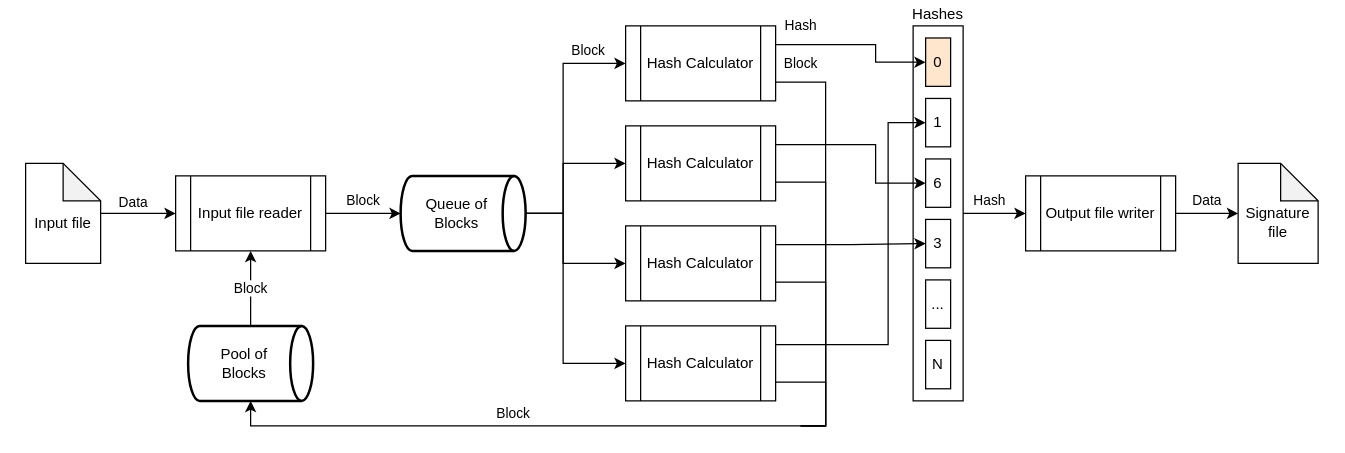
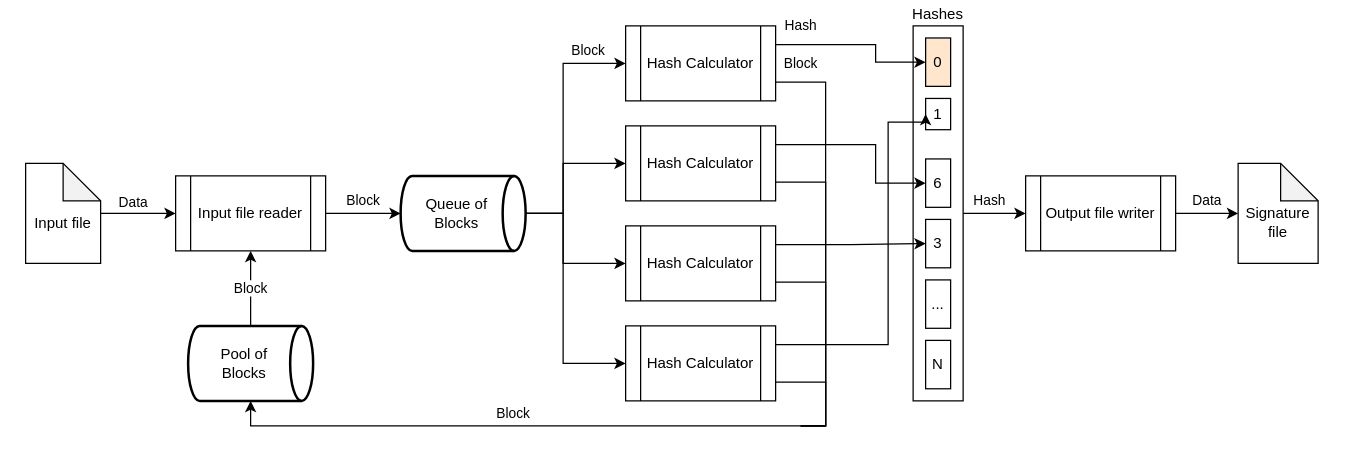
node "1": size 25x48 -> 25x31
